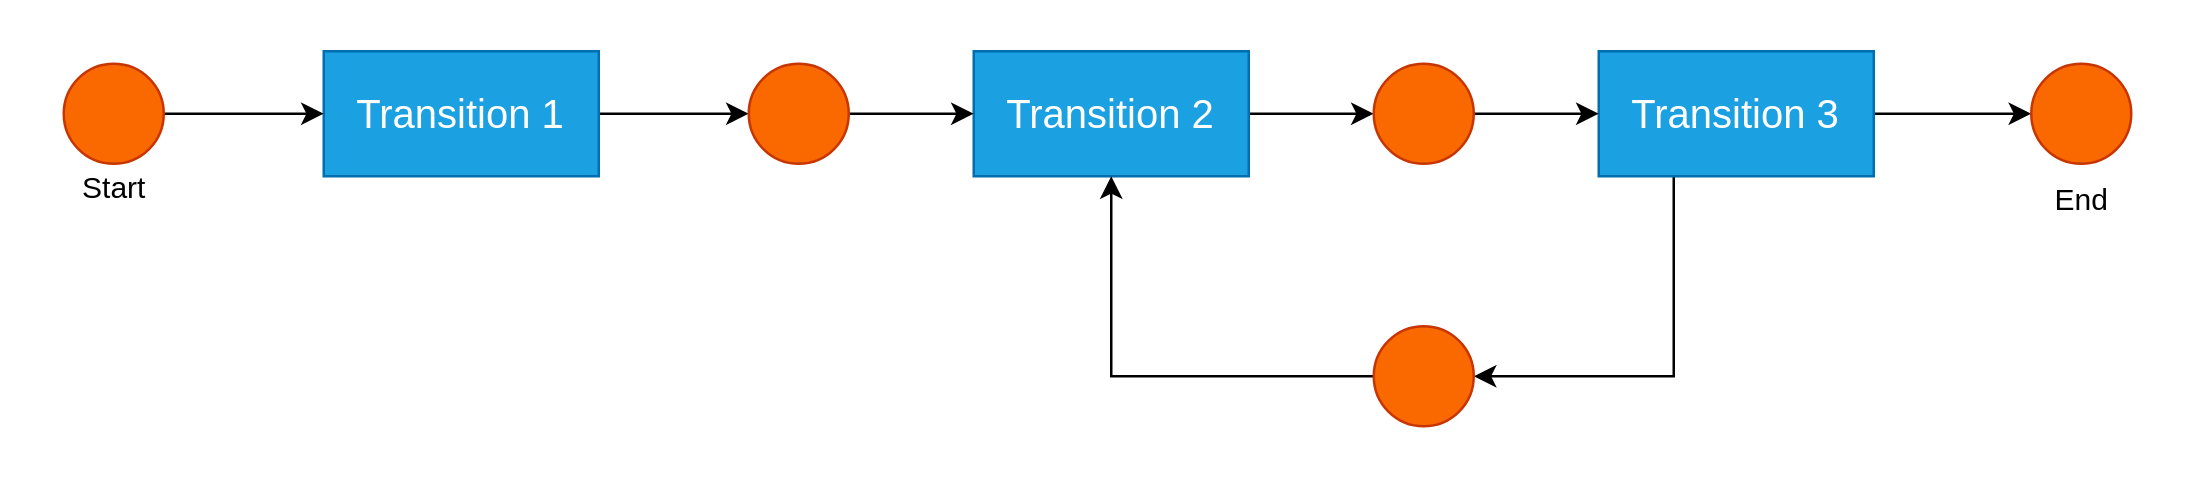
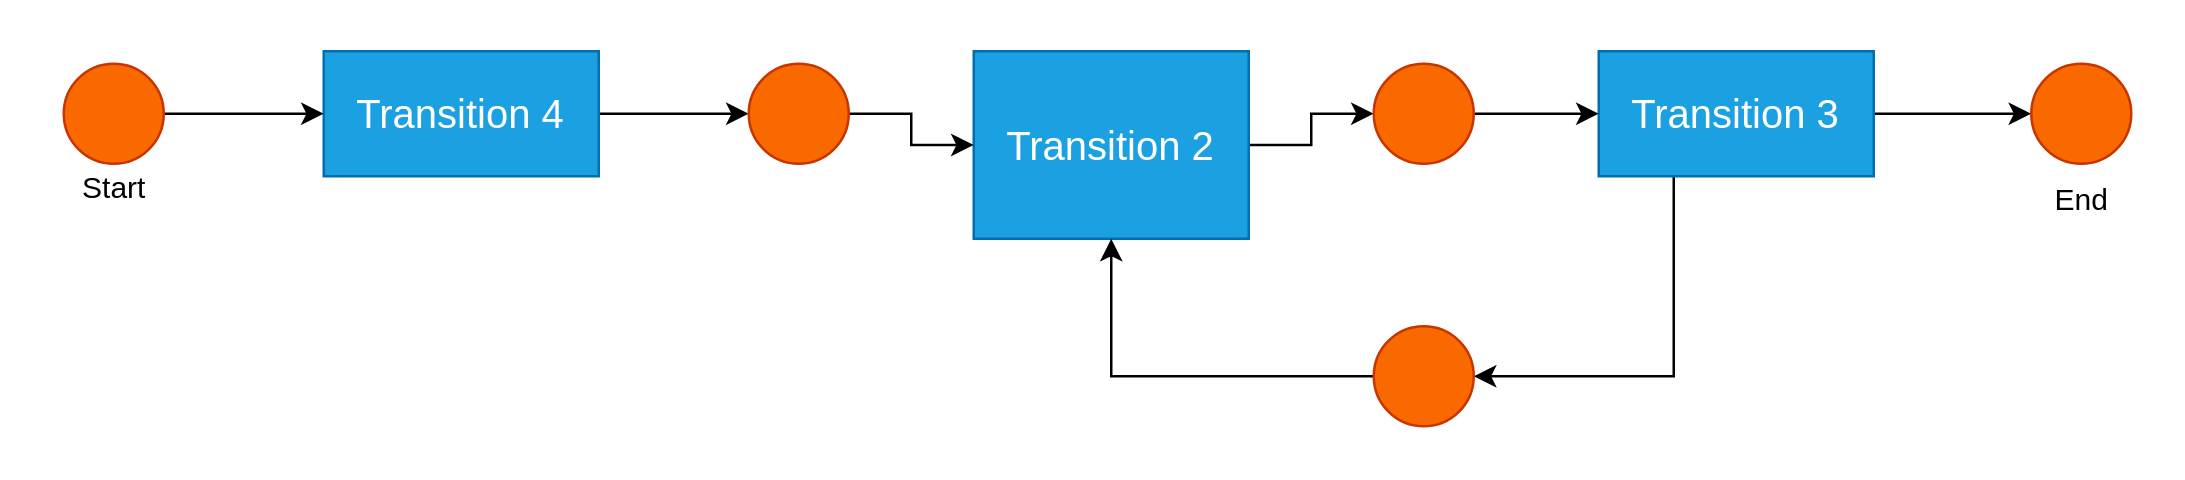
node "Transition 1": label "Transition 1" -> "Transition 4"
node "Transition 2": size 275x125 -> 275x188
